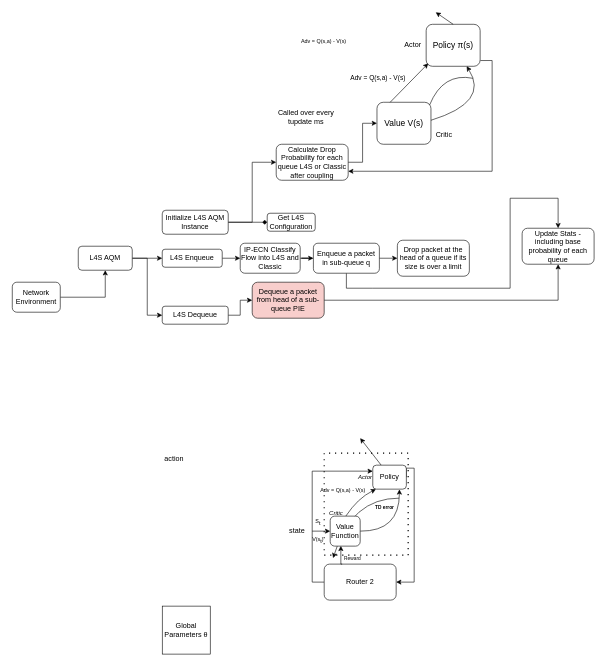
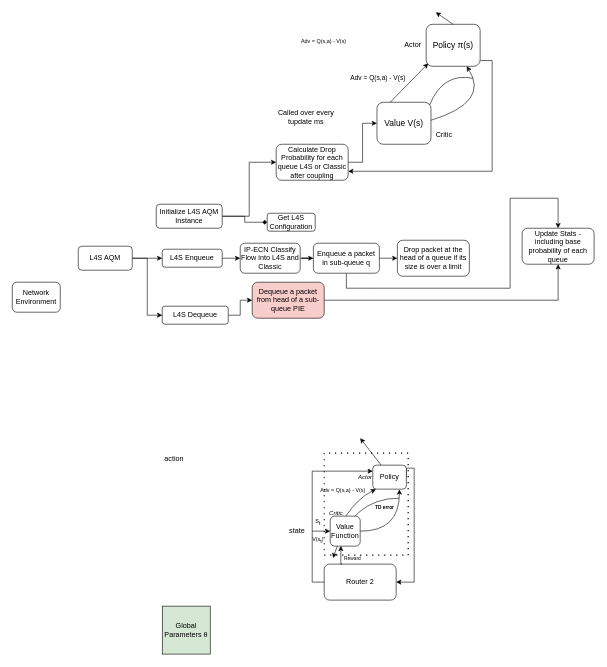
node "Initialize L4S AQM Instance": moved (195, 222) -> (189, 216)
edge "Network Environment" -> "L4S AQM": removed
node "Global Parameters θ": fillcolor #ffffff -> #d5e8d4
